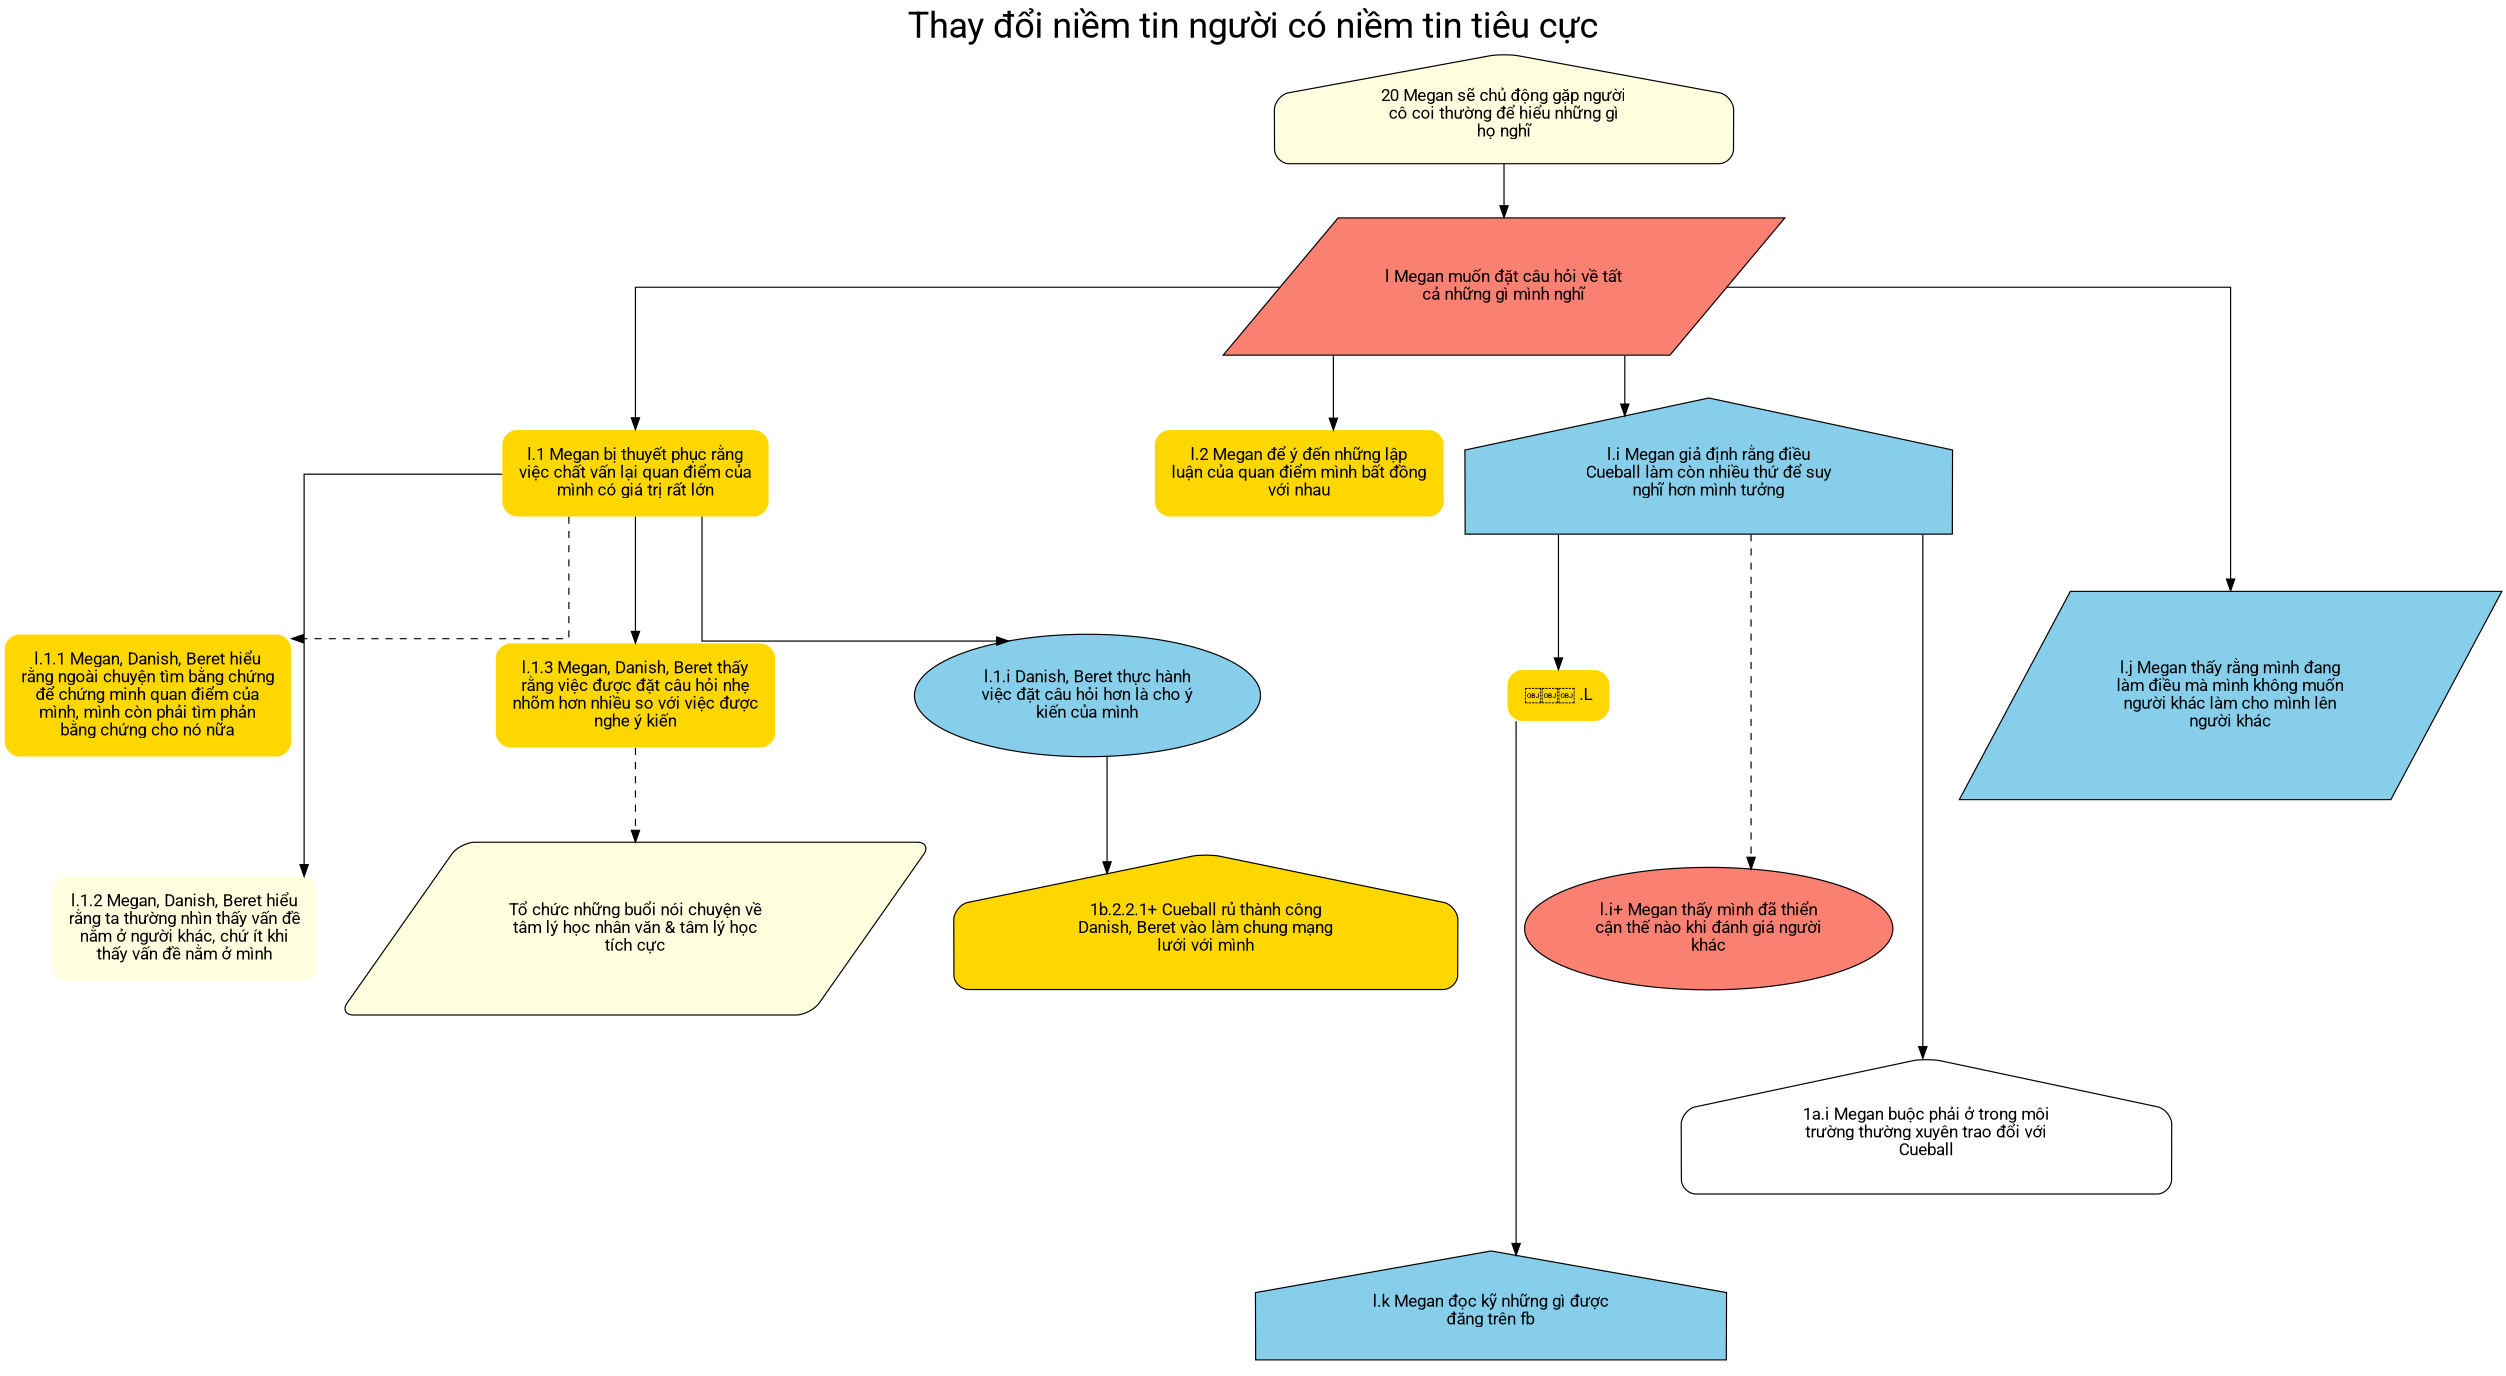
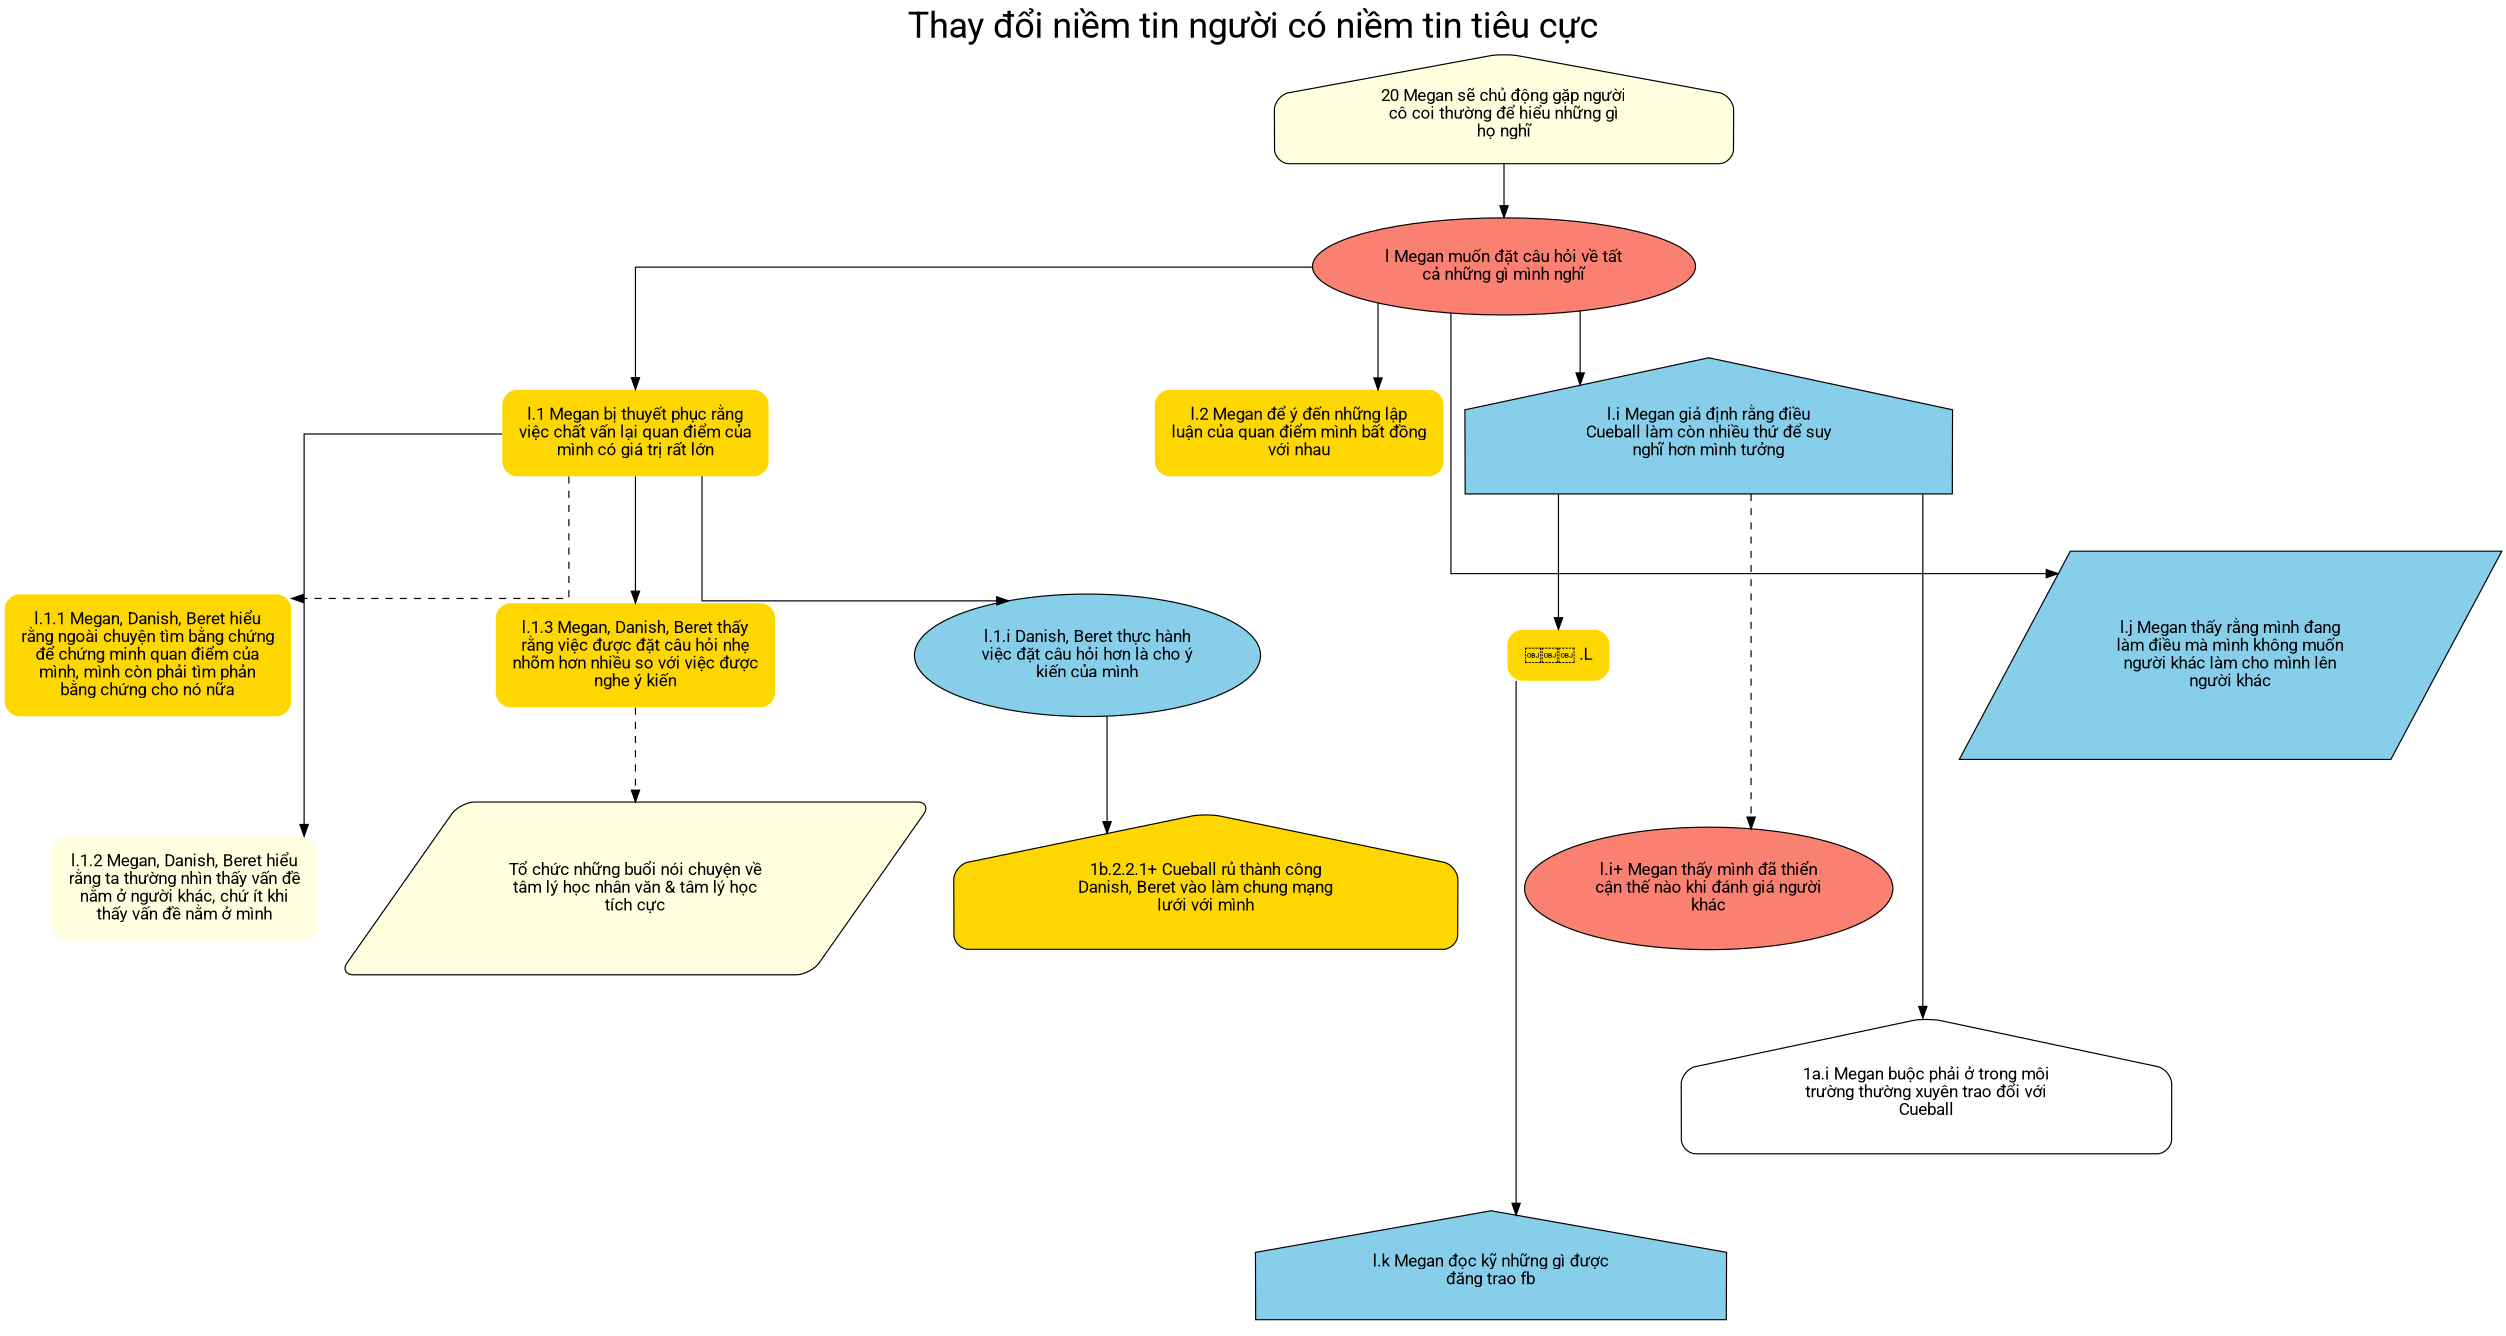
node "l Megan muốn đặt câu hỏi về tất cả những gì mình nghĩ": shape parallelogram -> ellipse
node "l.k Megan đọc kỹ những gì được đăng trên fb": label "l.k Megan đọc kỹ những gì được đăng trên fb" -> "l.k Megan đọc kỹ những gì được đăng trao fb"
